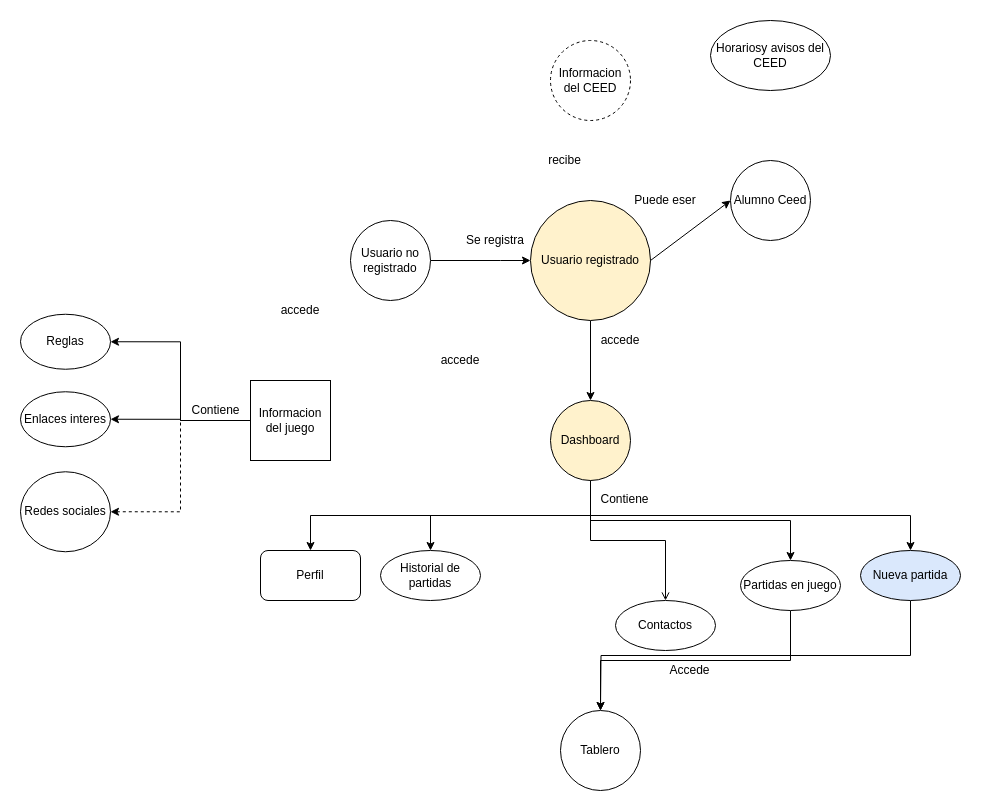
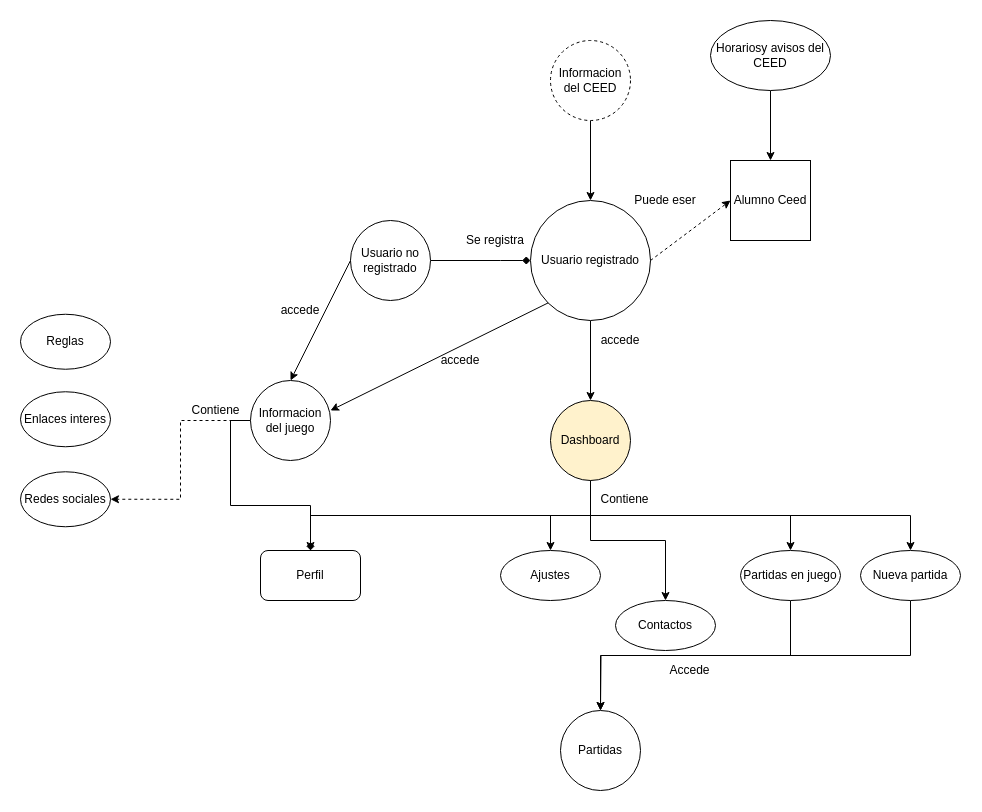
edge "Horariosy avisos del CEED" -> "Alumno Ceed": added
edge "Informacion del CEED" -> "Usuario registrado": added
node "recibe": removed
node "Alumno Ceed": shape ellipse -> rectangle
edge "Usuario registrado" -> "Alumno Ceed": style solid -> dashed
edge "Usuario no registrado" -> "Usuario registrado": arrowhead classic -> diamond
node "Usuario registrado": fillcolor #fff2cc -> #ffffff
edge "Usuario no registrado" -> "Informacion del juego": added
edge "Informacion del juego" -> "Reglas": removed
edge "Usuario registrado" -> "Informacion del juego": added
edge "Informacion del juego" -> "Enlaces interes": now "Informacion del juego" -> "Perfil"
node "Informacion del juego": shape rectangle -> ellipse
node "Redes sociales": size 90x80 -> 90x55
edge "Dashboard" -> "Perfil": arrowhead classic -> diamond
edge "Dashboard" -> "Historial de partidas": removed
edge "Dashboard" -> "Ajustes": added
node "Historial de partidas": removed
node "Ajustes": added
node "Nueva partida": fillcolor #dae8fc -> #ffffff
node "Partidas en juego": moved (791, 586) -> (791, 576)
edge "Dashboard" -> "Contactos": arrowhead open -> classic
node "Tablero": label "Tablero" -> "Partidas"
